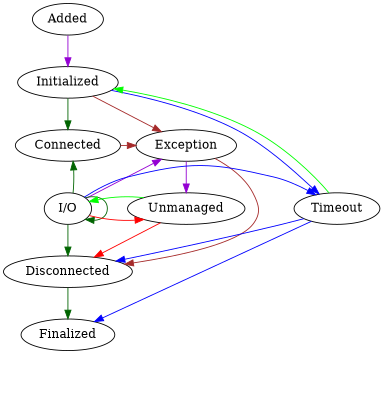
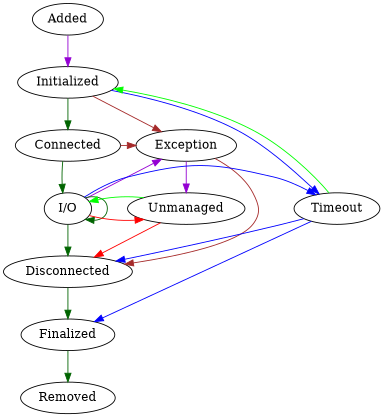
edge "I/O" -> "Connected": reversed
node "Removed": added
